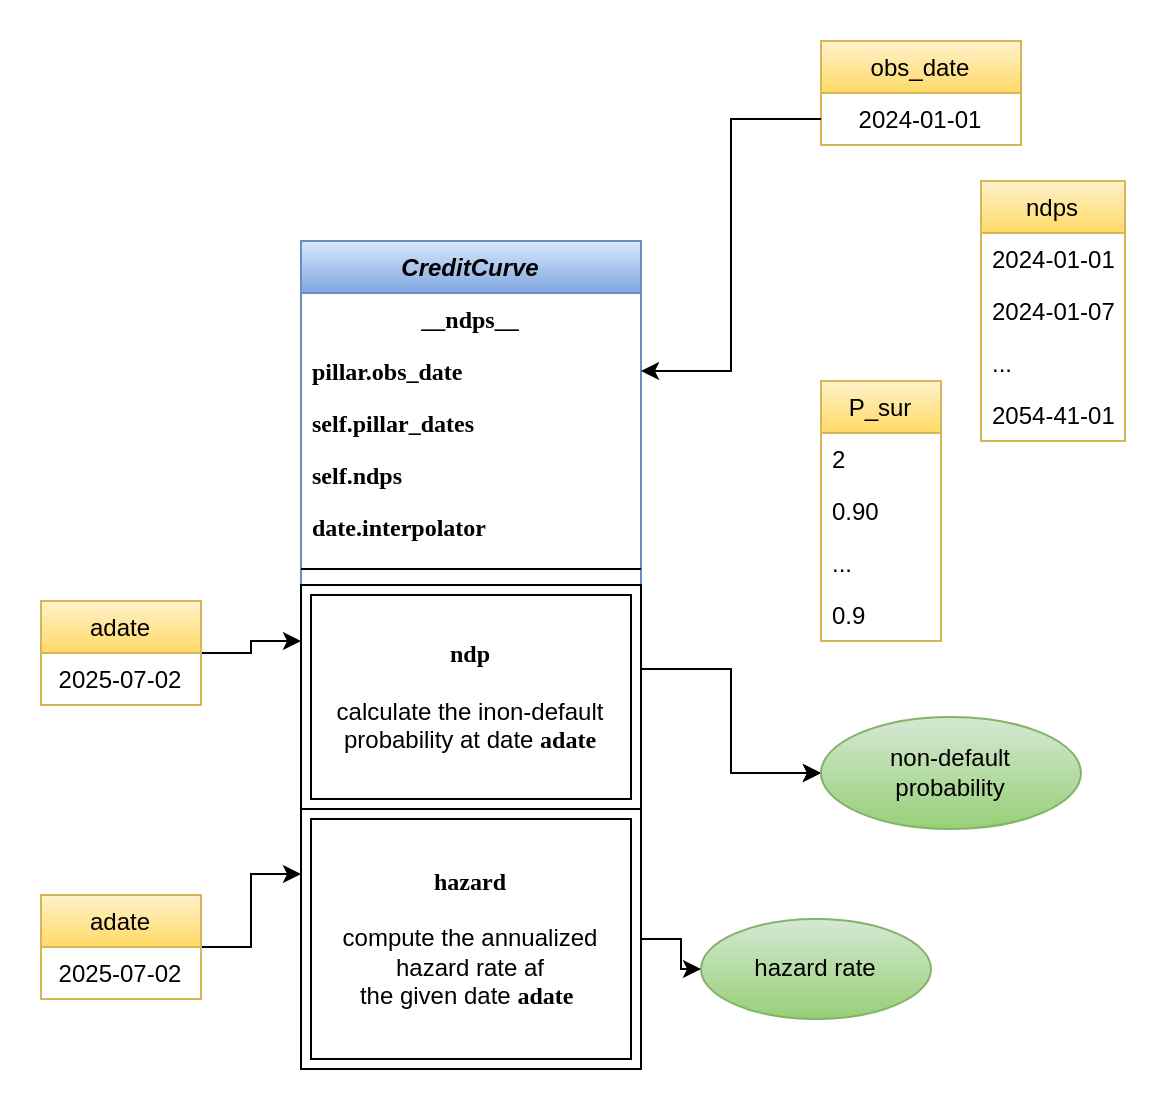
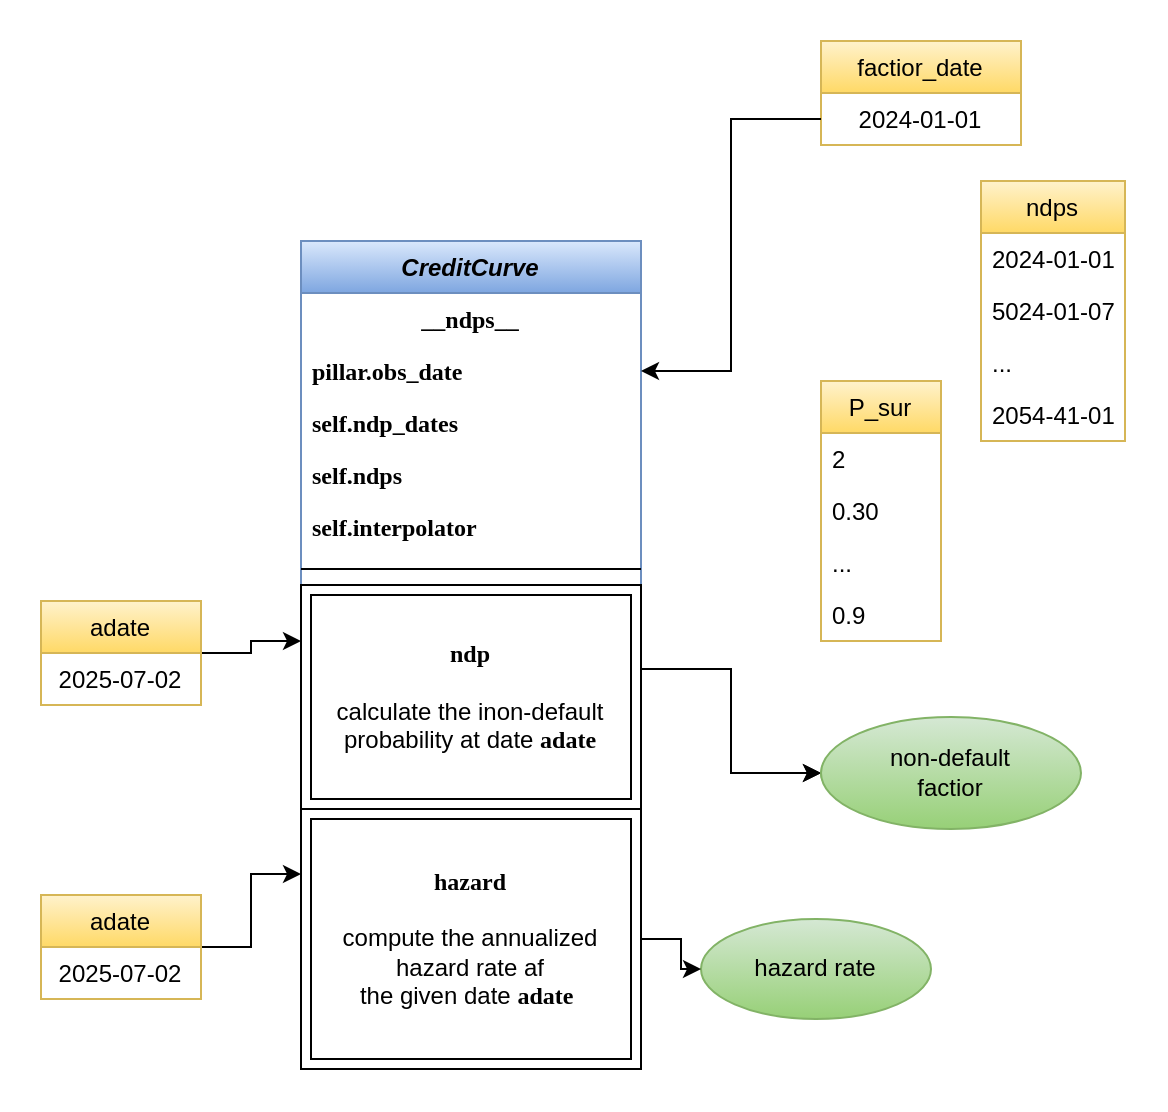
node "obs_date": label "obs_date" -> "factior_date"
node "2024-01-07": label "2024-01-07" -> "5024-01-07"
node "self.pillar_dates": label "self.pillar_dates" -> "self.ndp_dates"
node "0.90": label "0.90" -> "0.30"
node "date.interpolator": label "date.interpolator" -> "self.interpolator"
node "non-default probability": label "non-default probability" -> "non-default factior"
